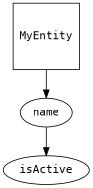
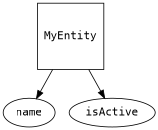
edge "name" -> "isActive": now "MyEntity" -> "isActive"
